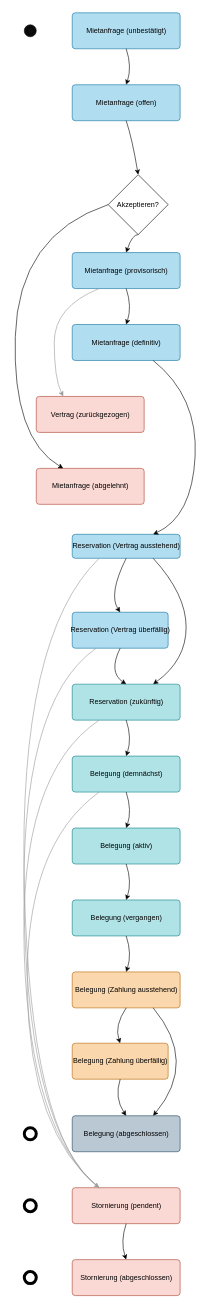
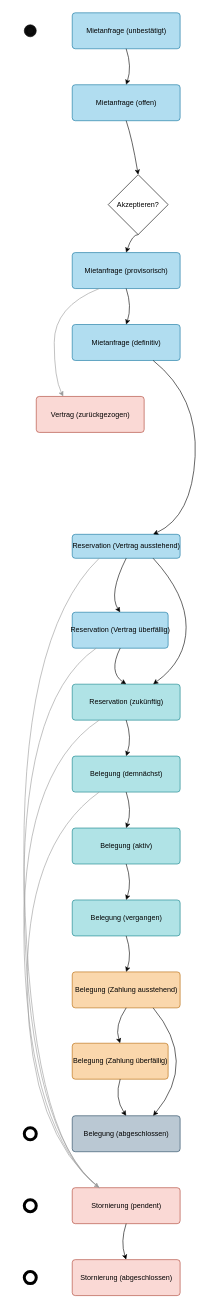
edge "Akzeptieren?" -> "Mietanfrage (abgelehnt)": removed
node "Mietanfrage (abgelehnt)": removed
